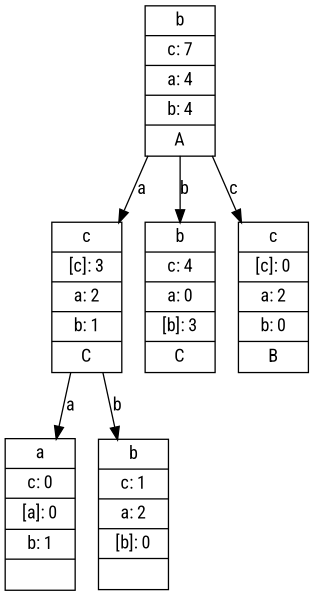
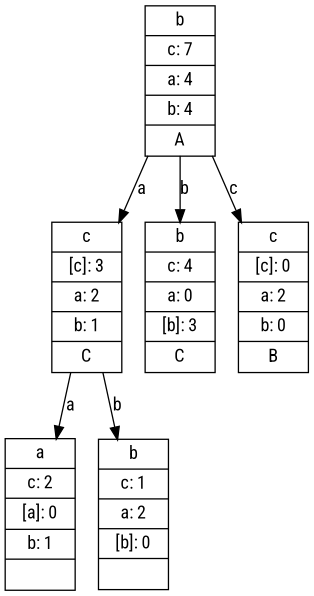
node "a": text "c: 0" -> "c: 2"
